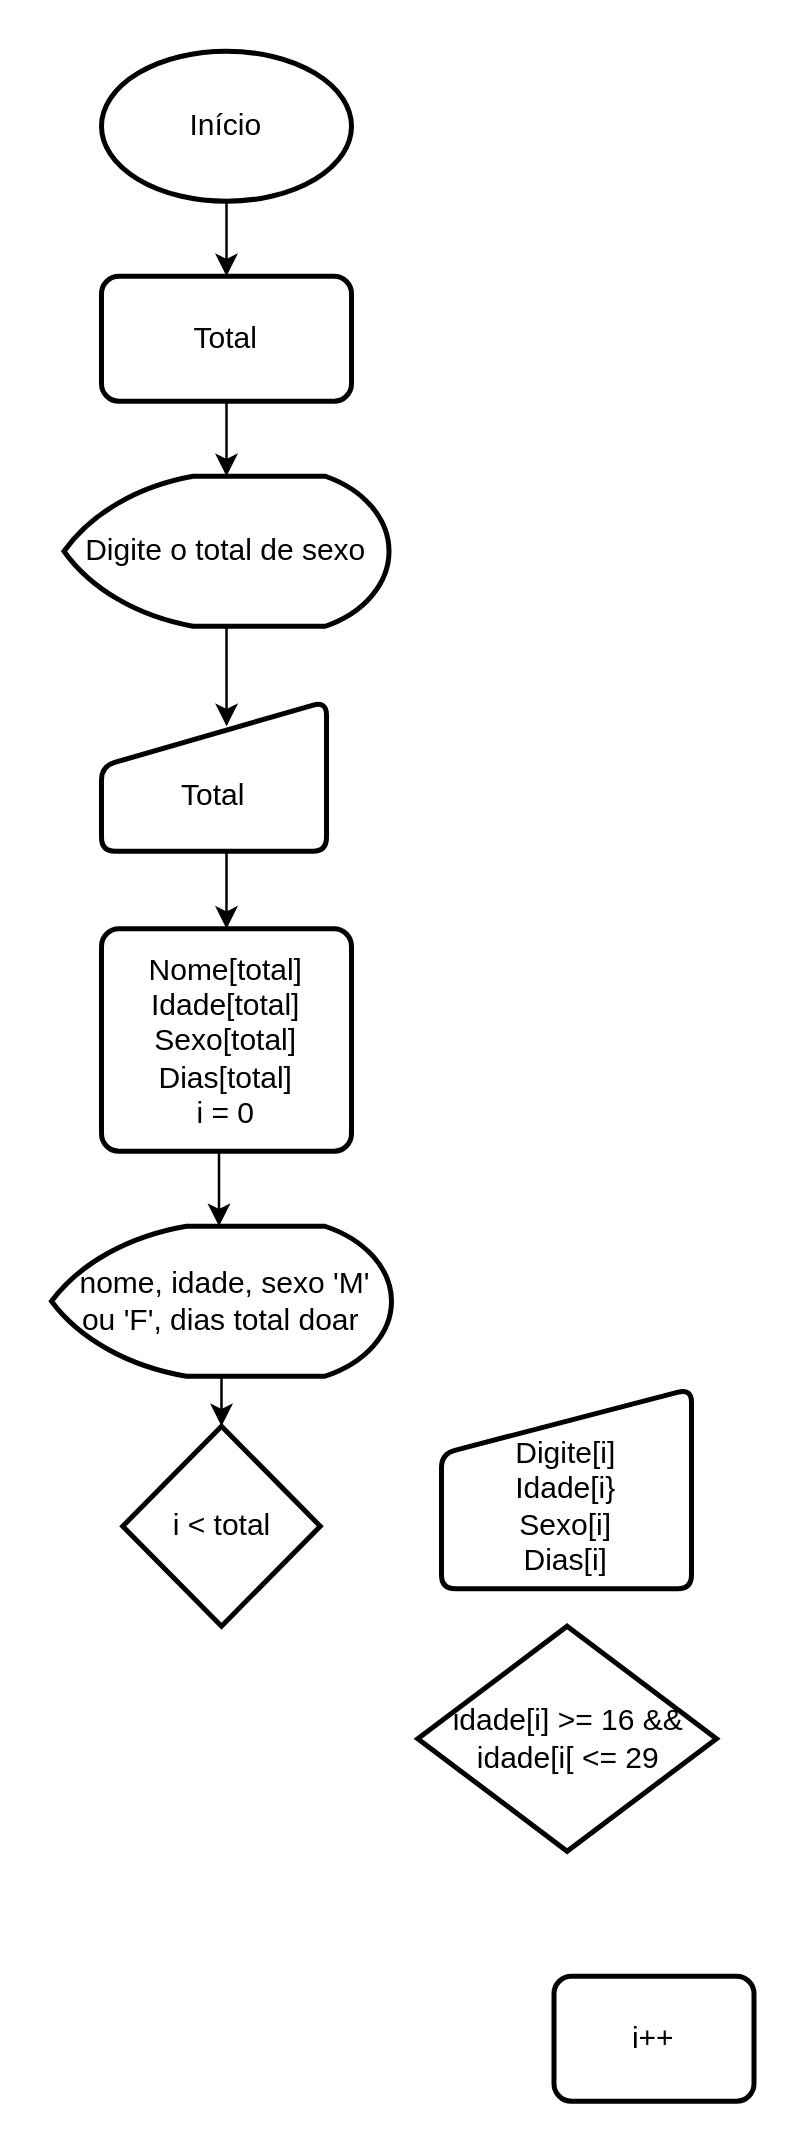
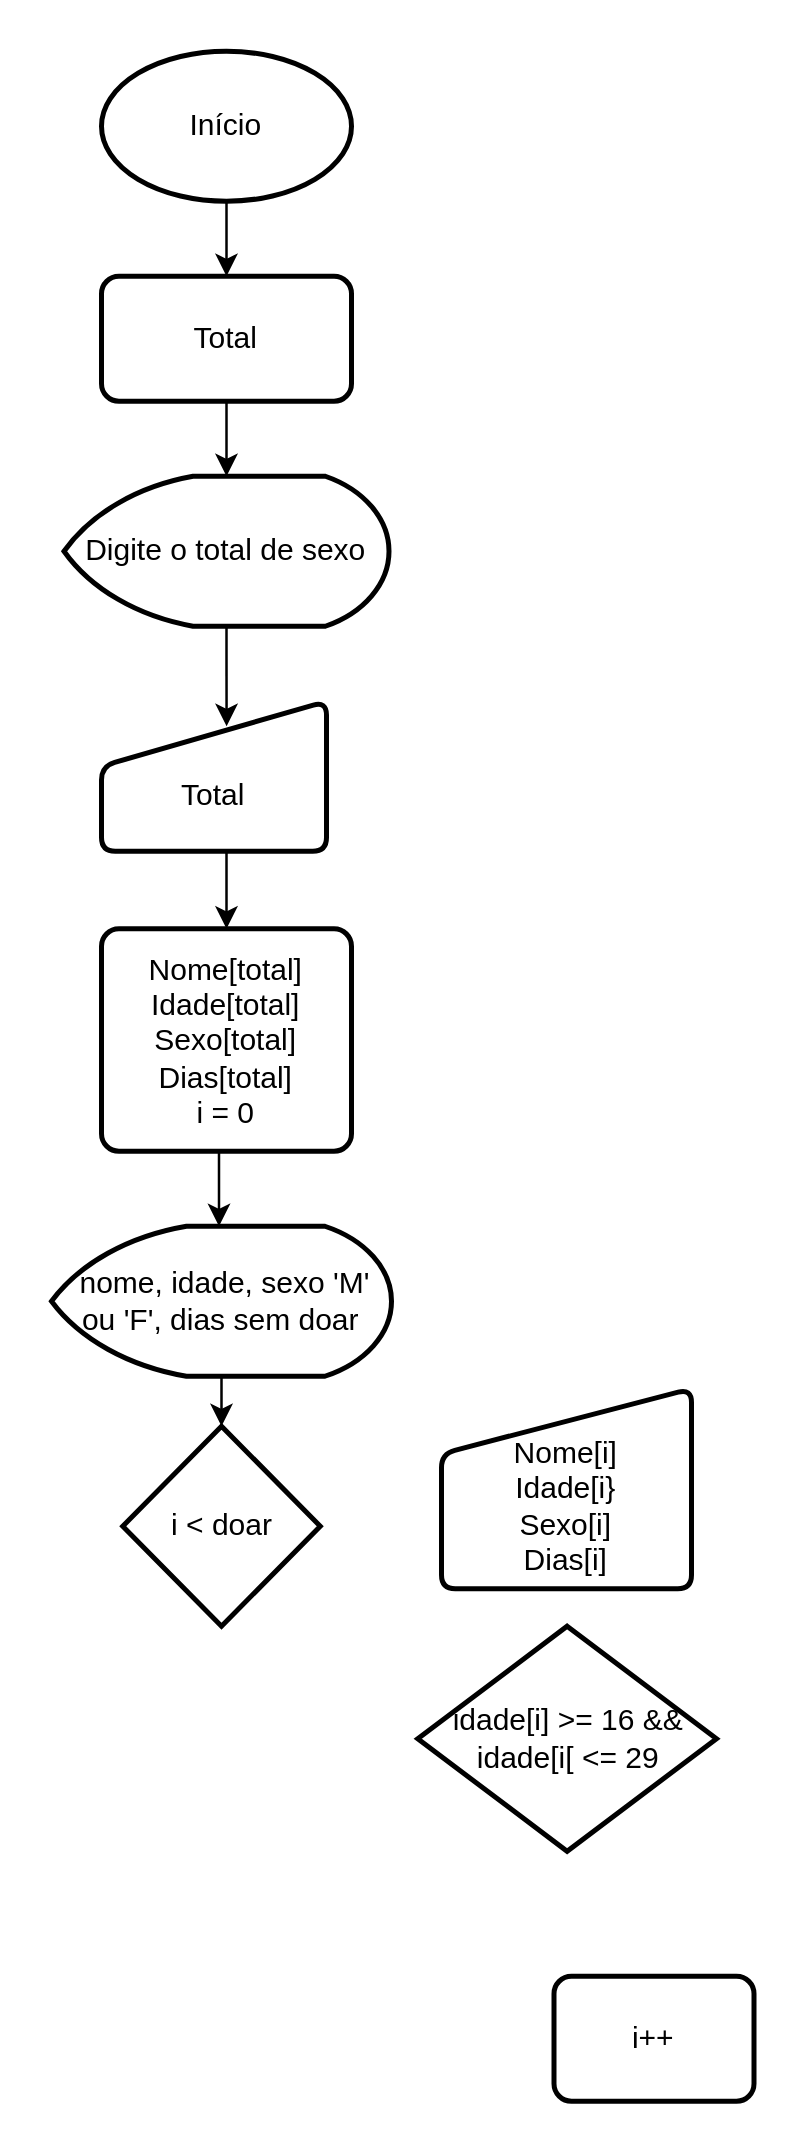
node "nome, idade, sexo 'M' ou 'F', dias total doar": label "nome, idade, sexo 'M' ou 'F', dias total doar" -> "nome, idade, sexo 'M' ou 'F', dias sem doar"
node "Digite[i] Idade[i} Sexo[i] Dias[i]": label "Digite[i] Idade[i} Sexo[i] Dias[i]" -> "Nome[i] Idade[i} Sexo[i] Dias[i]"
node "i < total": label "i < total" -> "i < doar"
